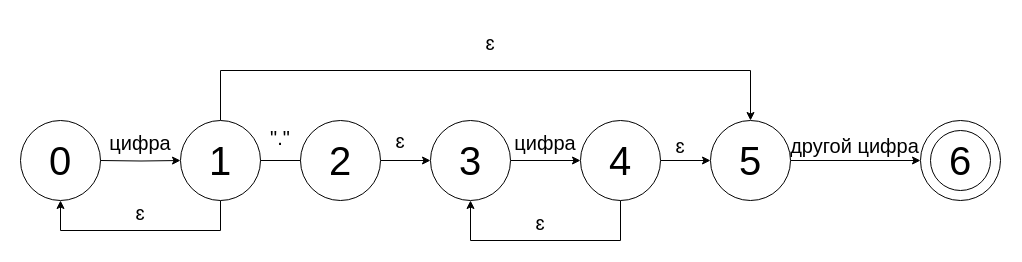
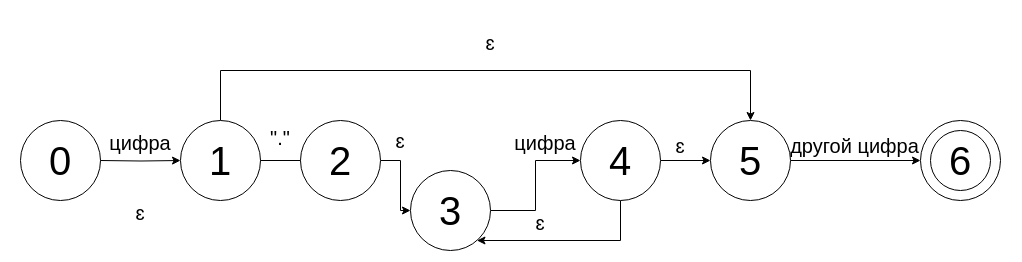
node "3": moved (471, 161) -> (451, 211)
edge "1" -> "0": removed
